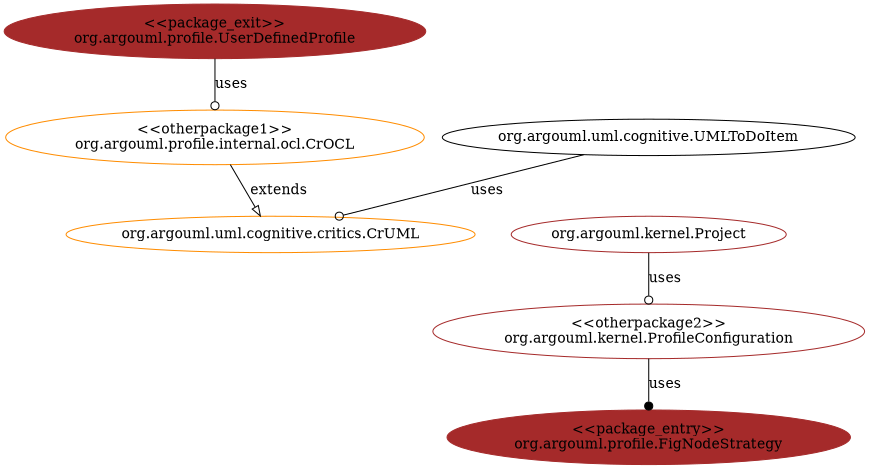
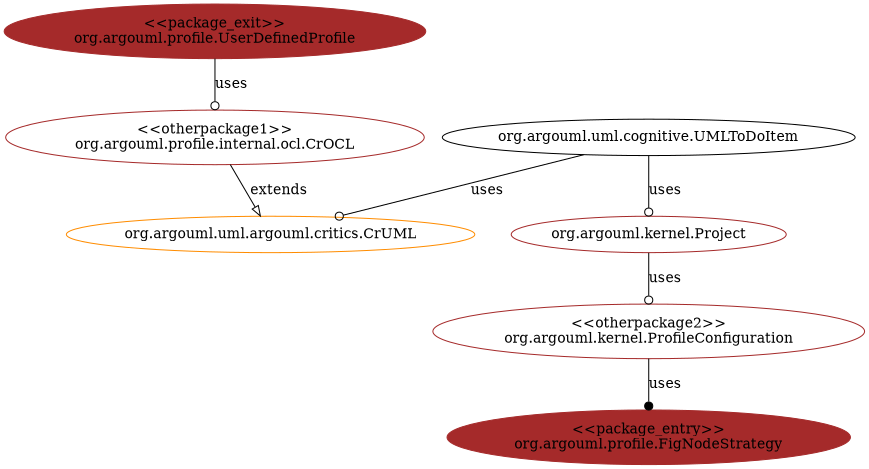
node "<<otherpackage1>> org.argouml.profile.internal.ocl.CrOCL": color darkorange -> brown
edge "org.argouml.uml.cognitive.UMLToDoItem" -> "org.argouml.kernel.Project": added, label "uses"
node "org.argouml.uml.cognitive.critics.CrUML": label "org.argouml.uml.cognitive.critics.CrUML" -> "org.argouml.uml.argouml.critics.CrUML"
